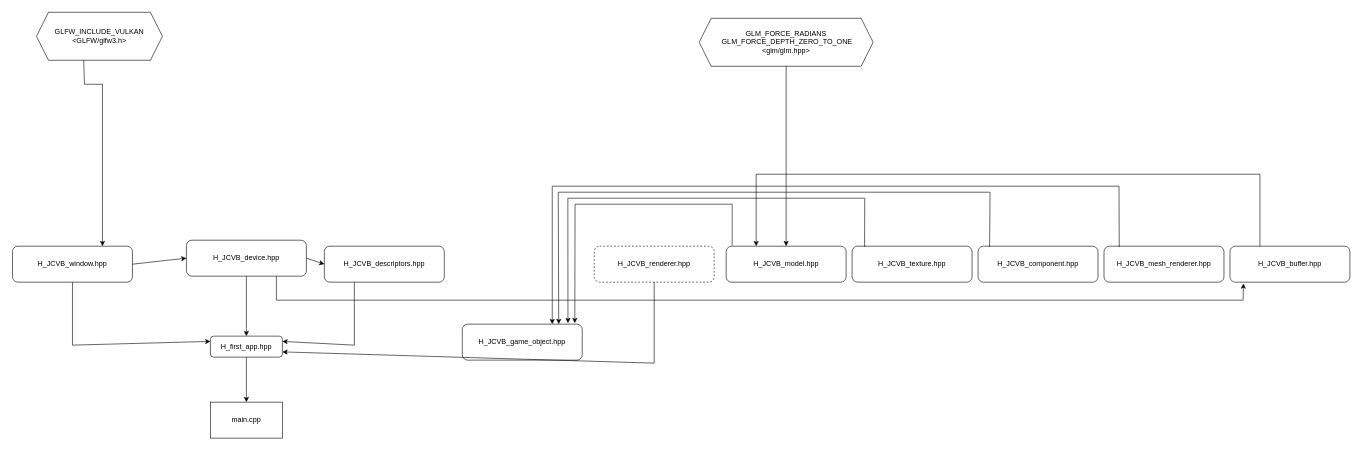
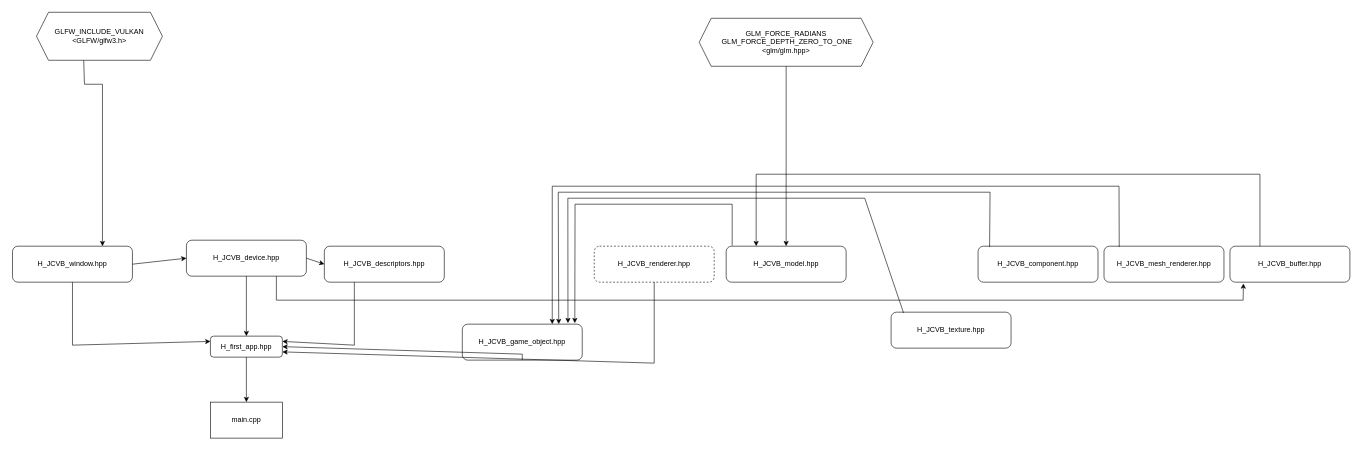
node "H_JCVB_texture.hpp": moved (912, 264) -> (951, 330)
edge "H_JCVB_game_object.hpp" -> "H_first_app.hpp": added
